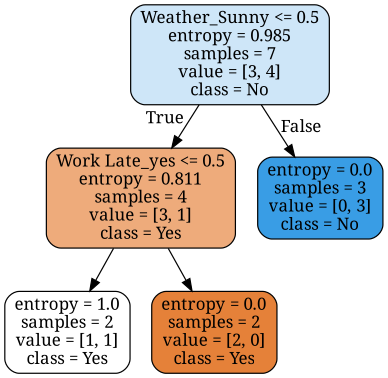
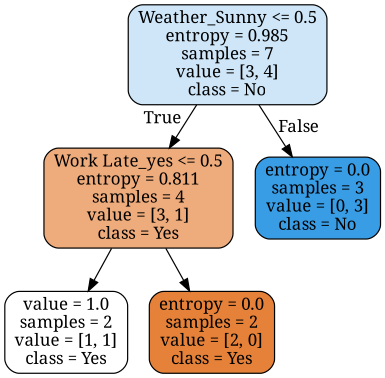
node "entropy = 1.0 samples = 2 value = [1, 1] class = Yes": label "entropy = 1.0 samples = 2 value = [1, 1] class = Yes" -> "value = 1.0 samples = 2 value = [1, 1] class = Yes"
